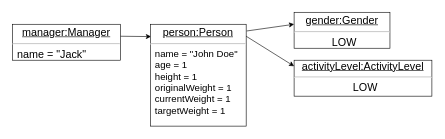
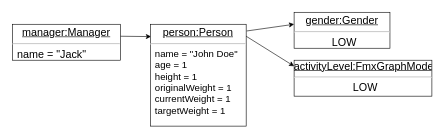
node "activityLevel:ActivityLevel LOW": label "activityLevel:ActivityLevel LOW" -> "activityLevel:FmxGraphModel LOW"
